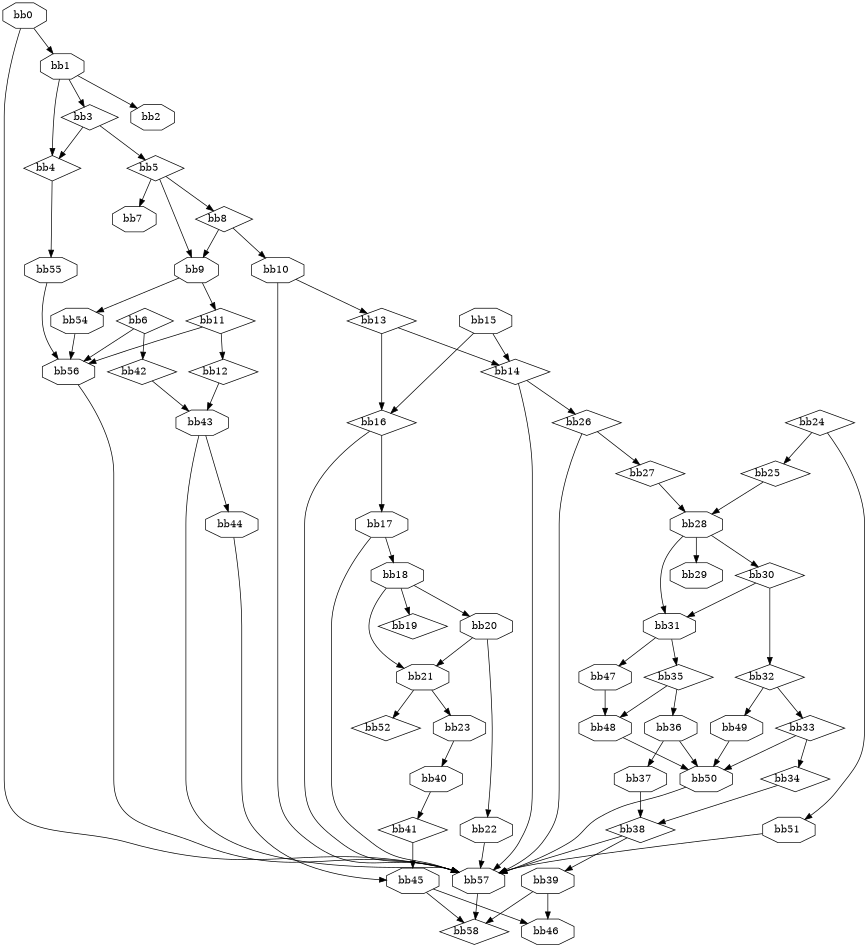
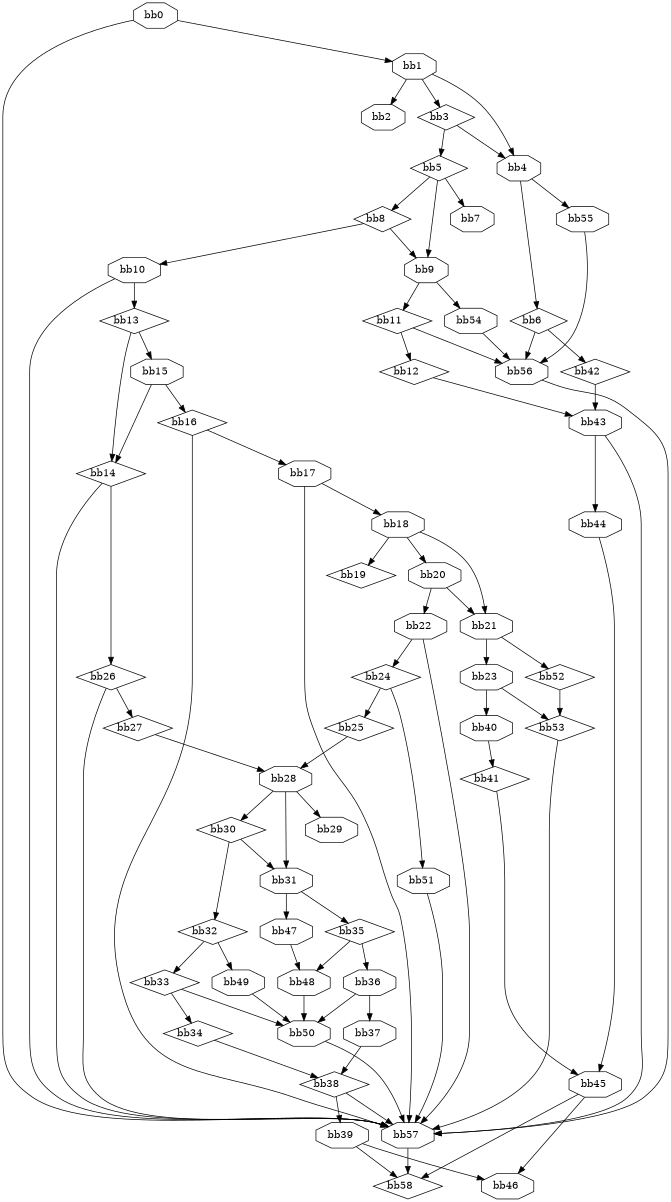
node "bb4": shape diamond -> octagon
edge "bb4" -> "bb6": added
edge "bb13" -> "bb16": now "bb13" -> "bb15"
edge "bb22" -> "bb24": added
node "bb53": added
